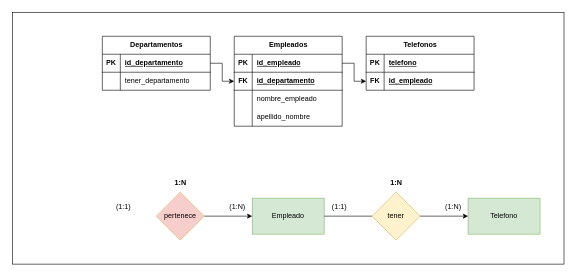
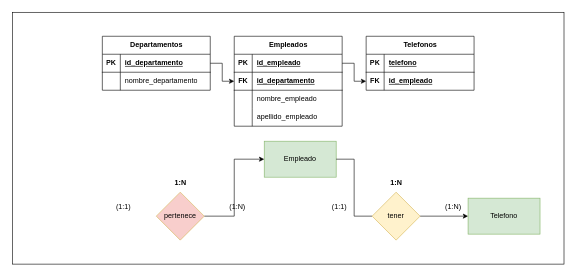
node "tener_departamento": label "tener_departamento" -> "nombre_departamento"
node "apellido_nombre": label "apellido_nombre" -> "apellido_empleado"
node "Empleado": moved (288, 216) -> (300, 159)
